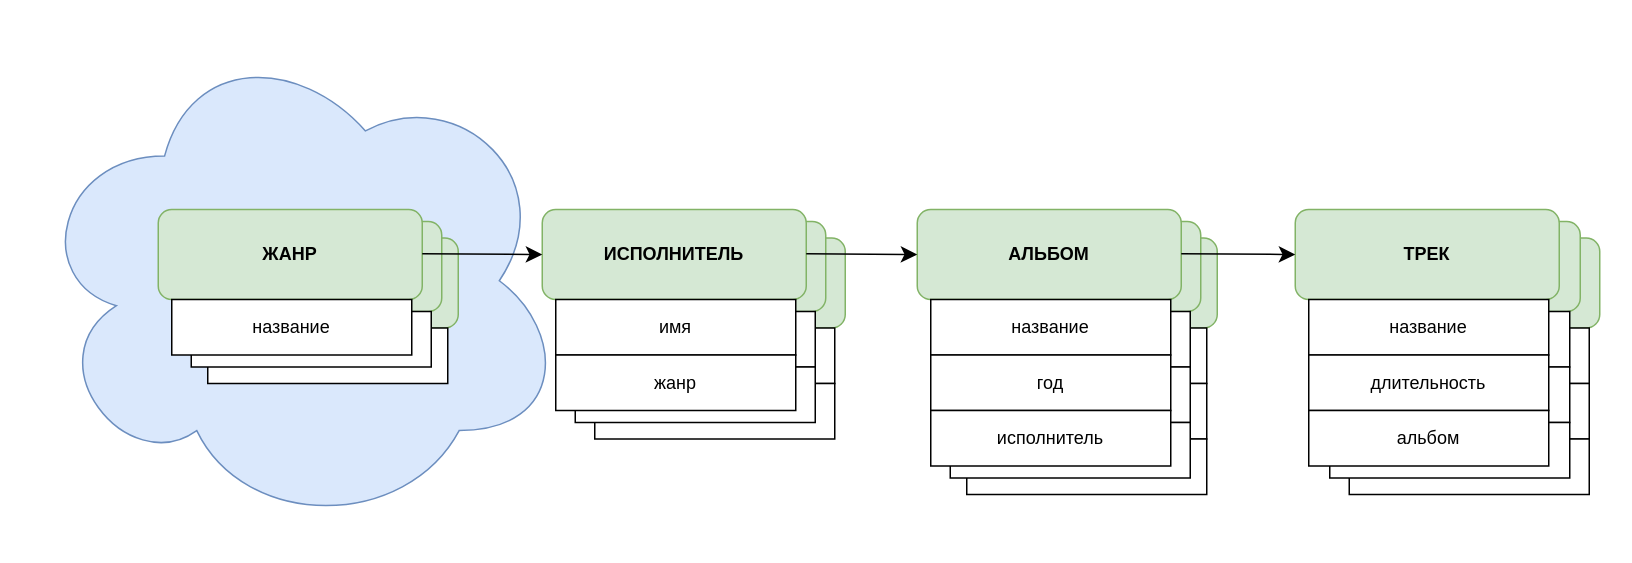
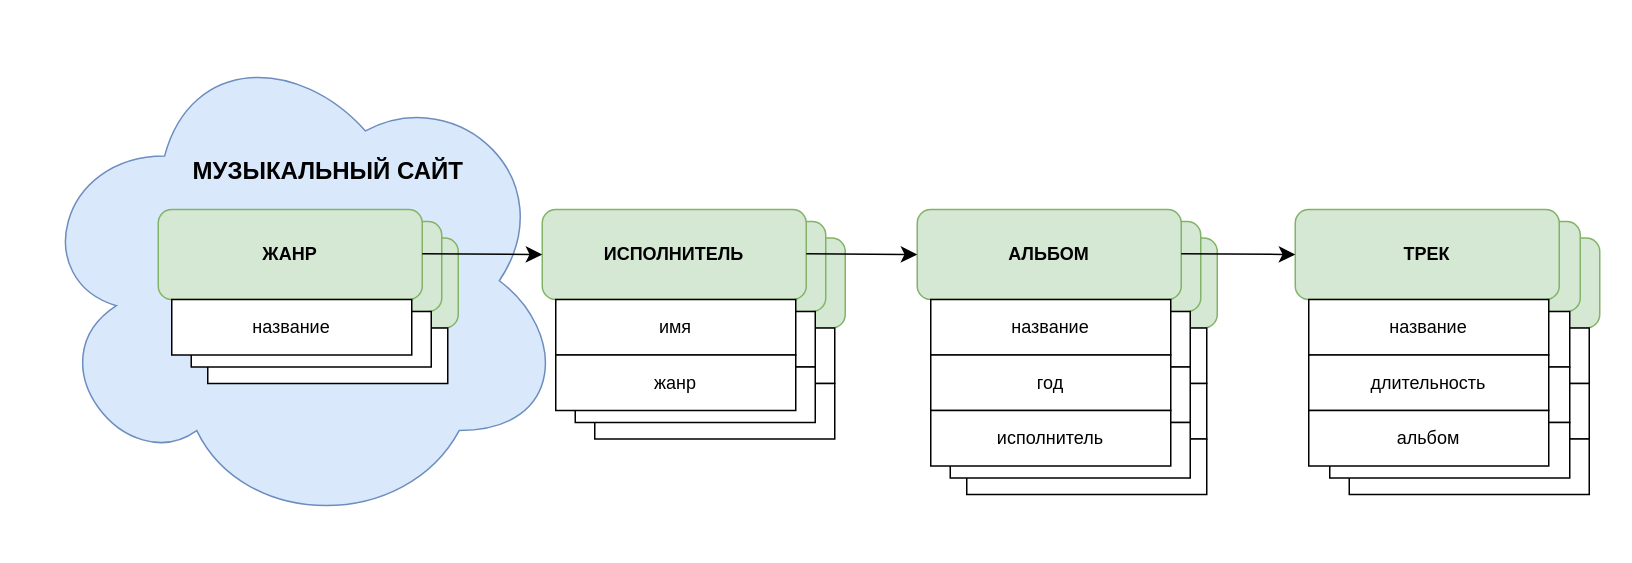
node "МУЗЫКАЛЬНЫЙ САЙТ": added
